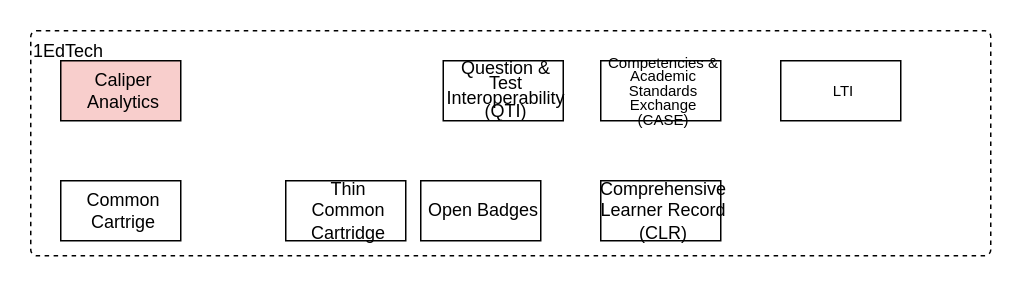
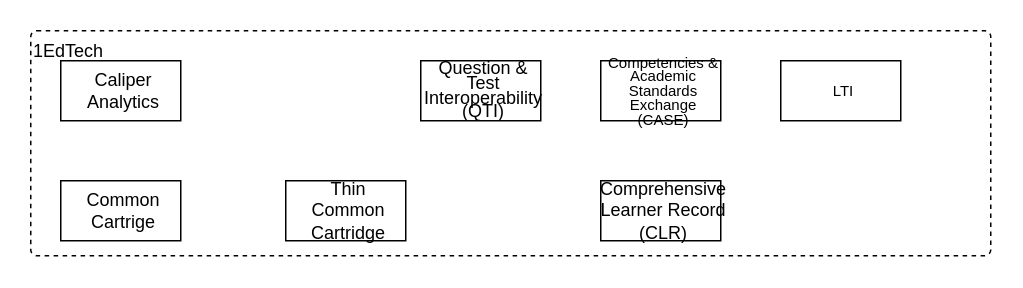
node "Caliper Analytics": fillcolor #f8cecc -> #ffffff
node "Question & Test Interoperability (QTI)": moved (503, 91) -> (481, 91)
node "Open Badges": removed
